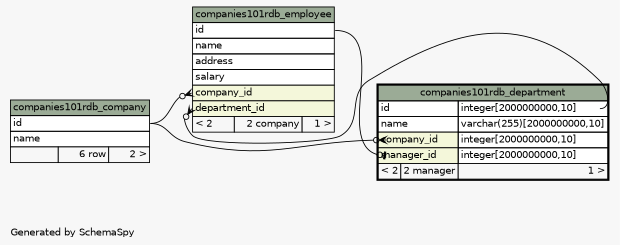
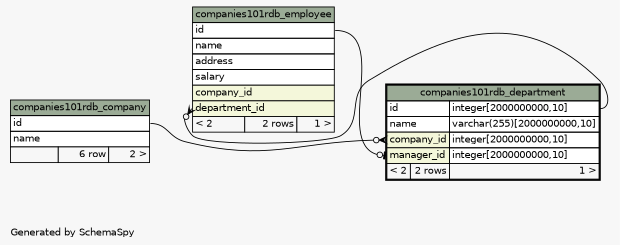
edge "companies101rdb_company" -> "companies101rdb_employee": removed
node "companies101rdb_employee": text "2 company" -> "2 rows"
node "companies101rdb_department": text "2 manager" -> "2 rows"
